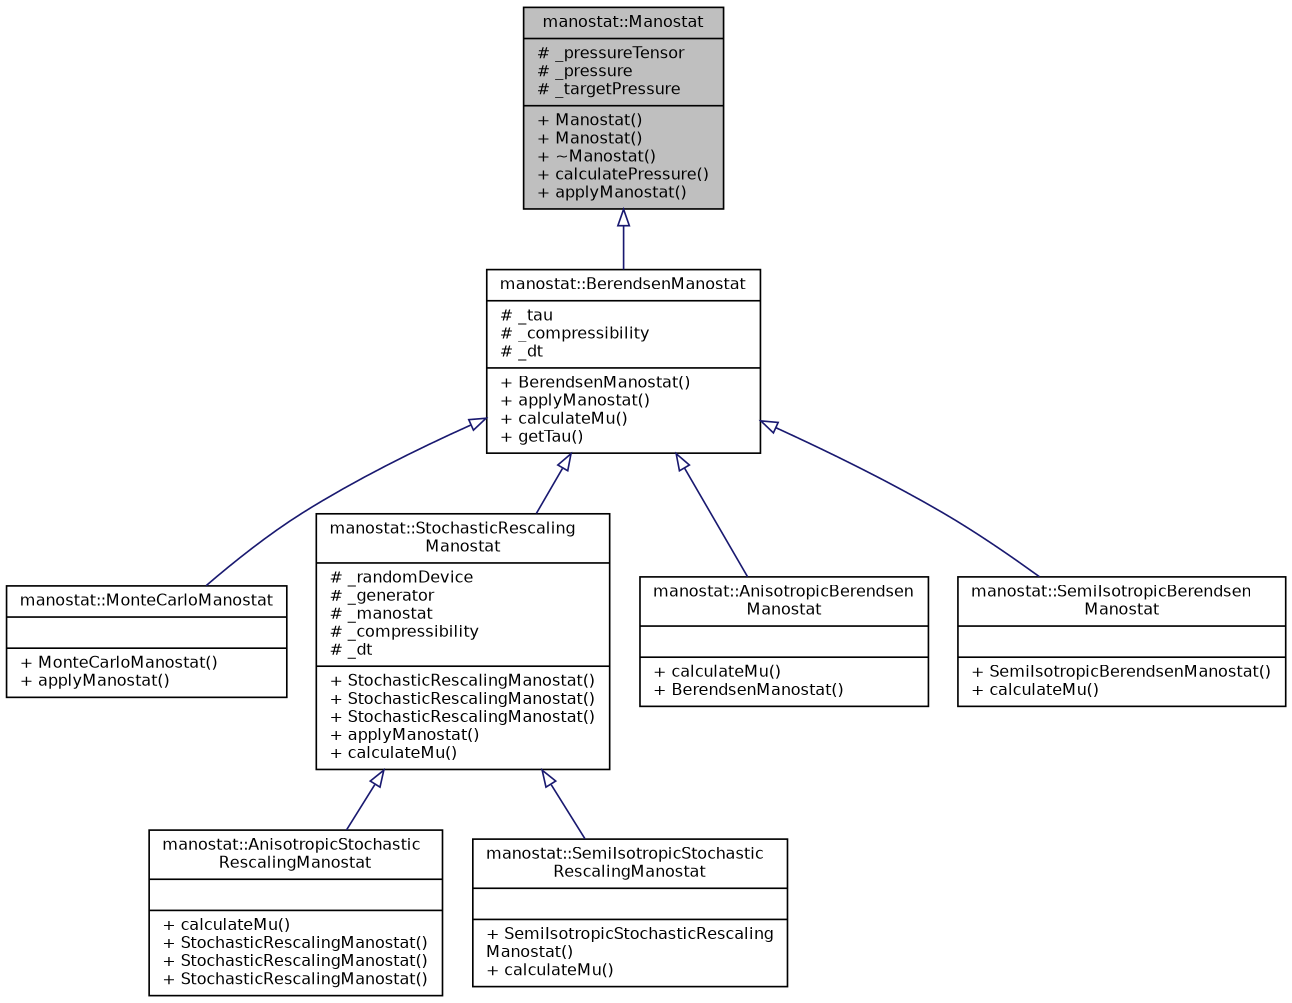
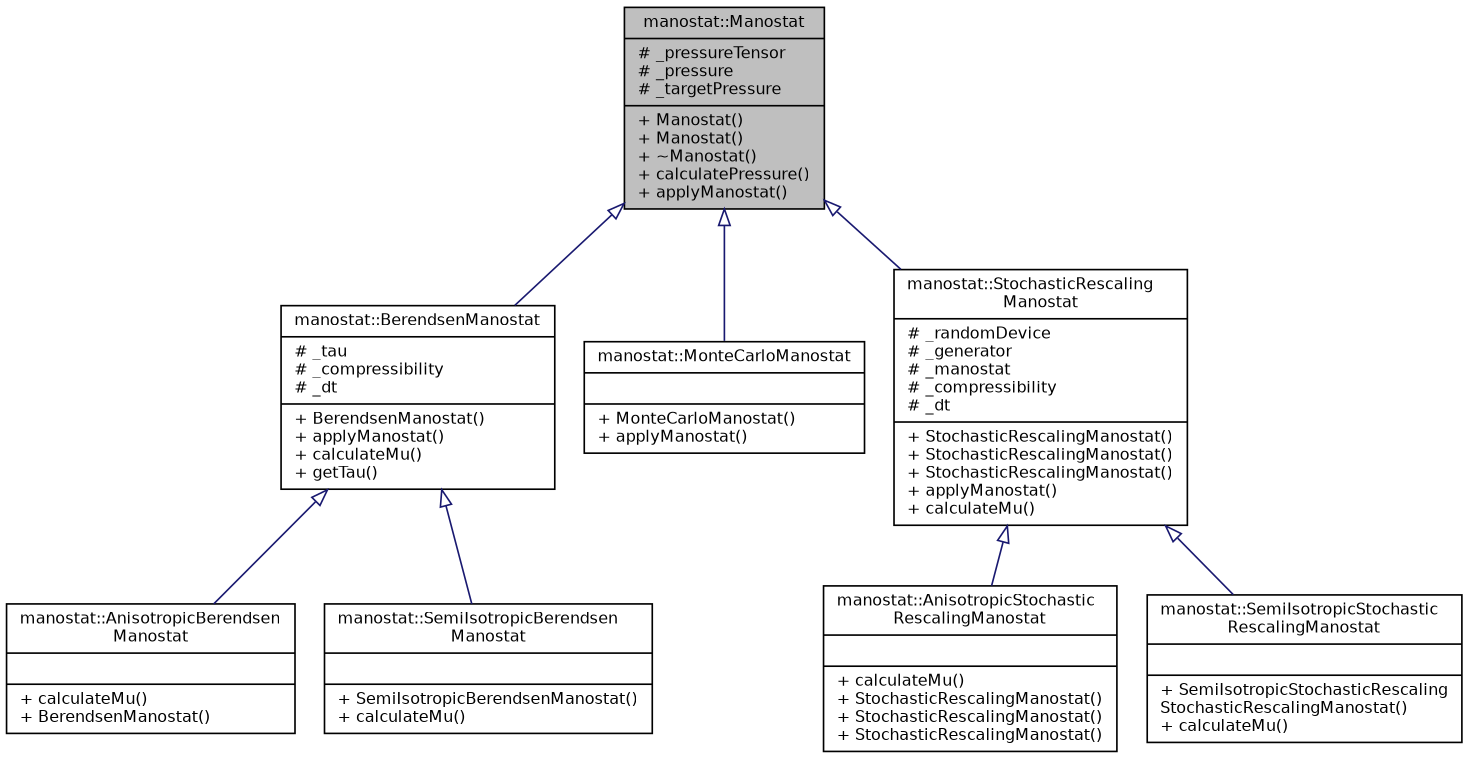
edge "manostat::StochasticRescaling" -> "manostat::BerendsenManostat": now "manostat::StochasticRescaling" -> "manostat::Manostat"
edge "manostat::MonteCarloManostat" -> "manostat::BerendsenManostat": now "manostat::MonteCarloManostat" -> "manostat::Manostat"
node "manostat::SemiIsotropicStochastic": text "Manostat()" -> "StochasticRescalingManostat()"
